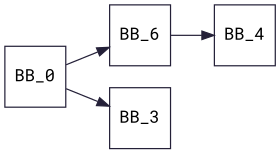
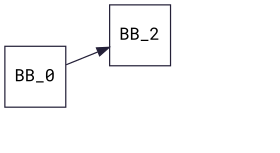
node "BB_6": label "BB_6" -> "BB_2"
node "BB_4": removed
node "BB_3": removed
